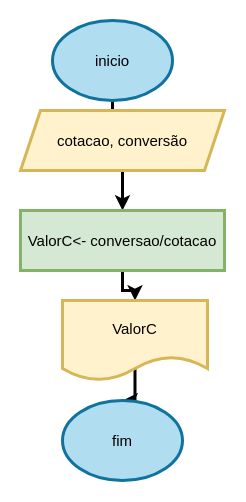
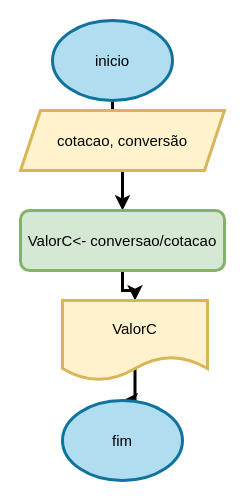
node "ValorC<- conversao/cotacao": shape rectangle -> rounded rectangle
